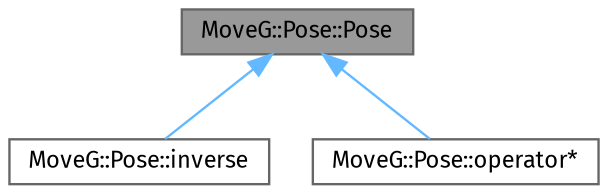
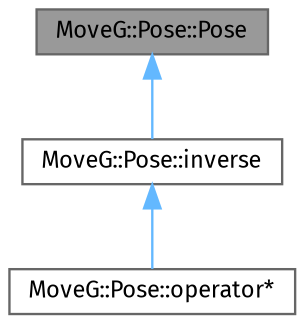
edge "MoveG::Pose::operator*" -> "MoveG::Pose::Pose": now "MoveG::Pose::operator*" -> "MoveG::Pose::inverse"
